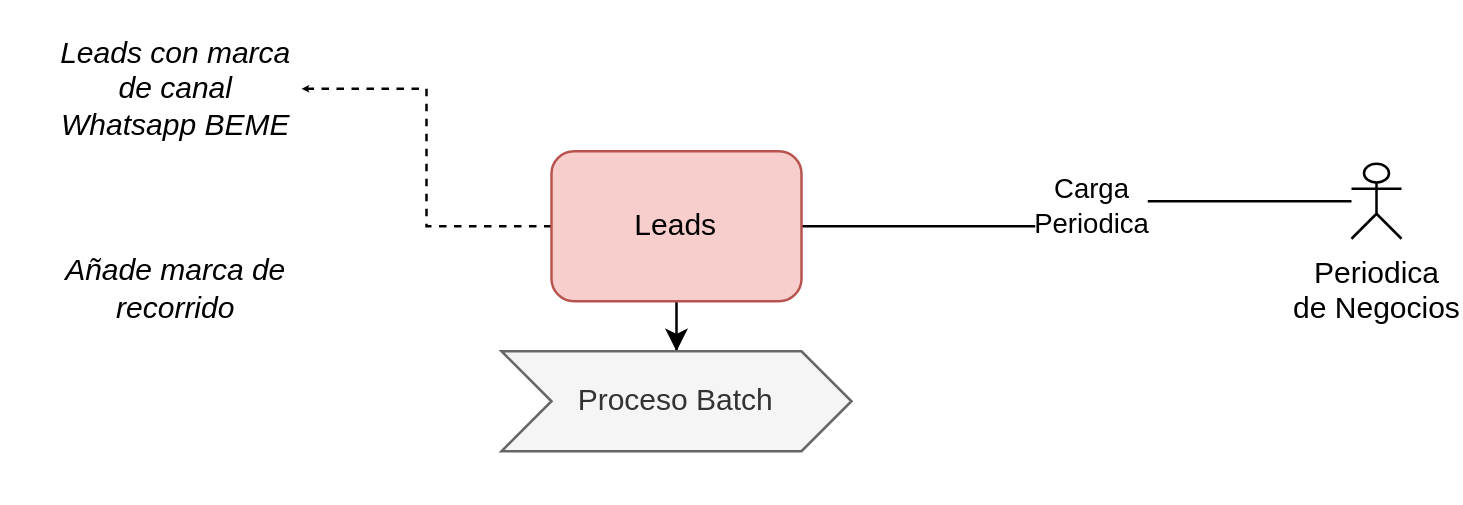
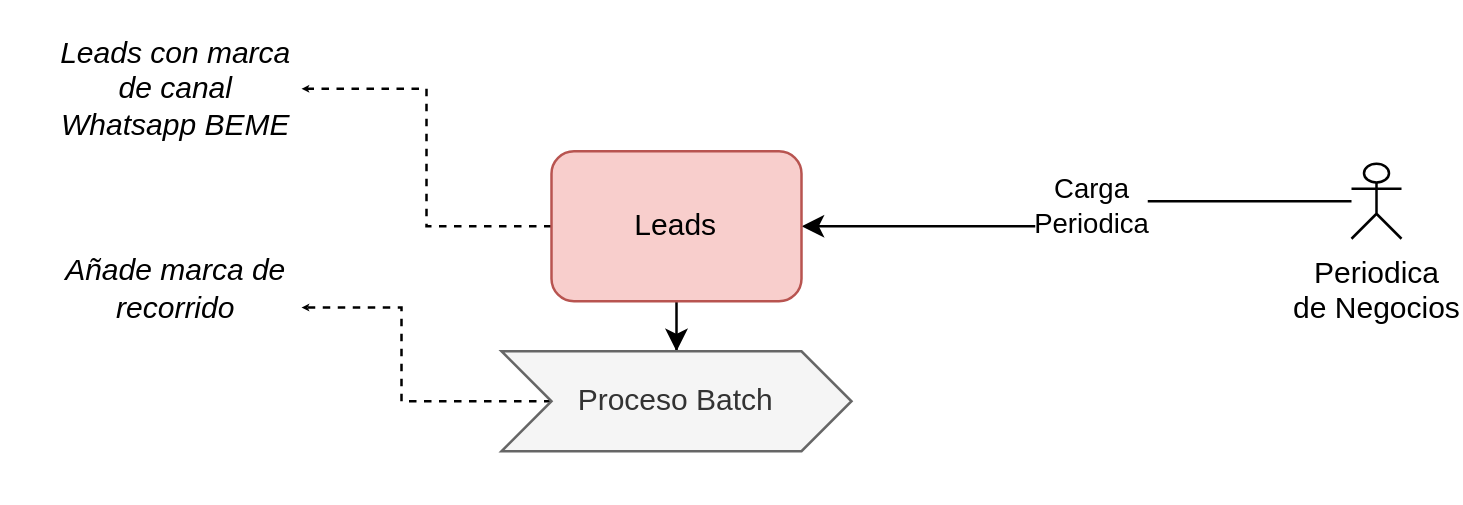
edge "Periodica de Negocios" -- "Leads": arrowhead none -> classic
edge "Proceso Batch" -> "Añade marca de recorrido": added
